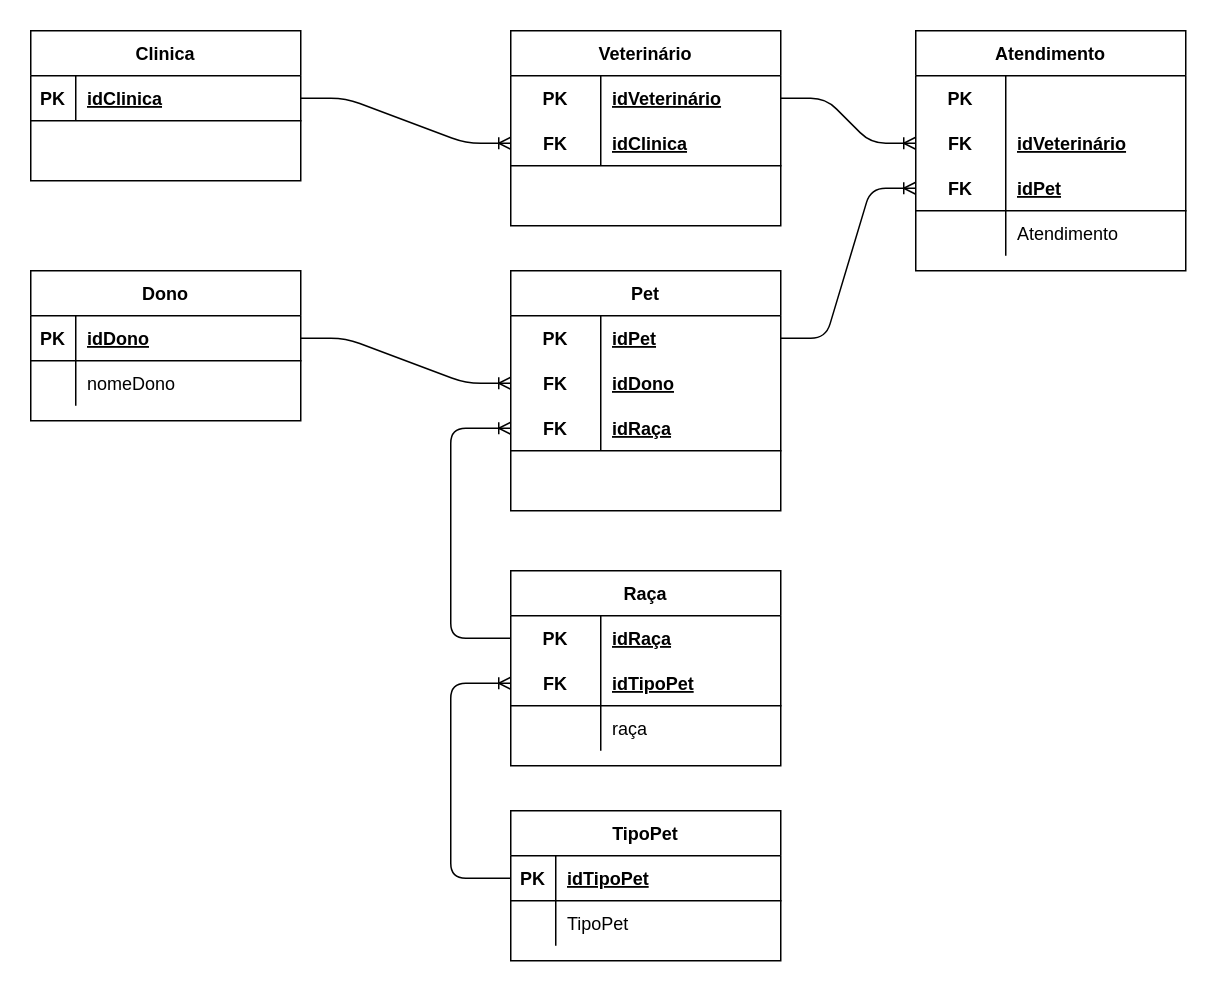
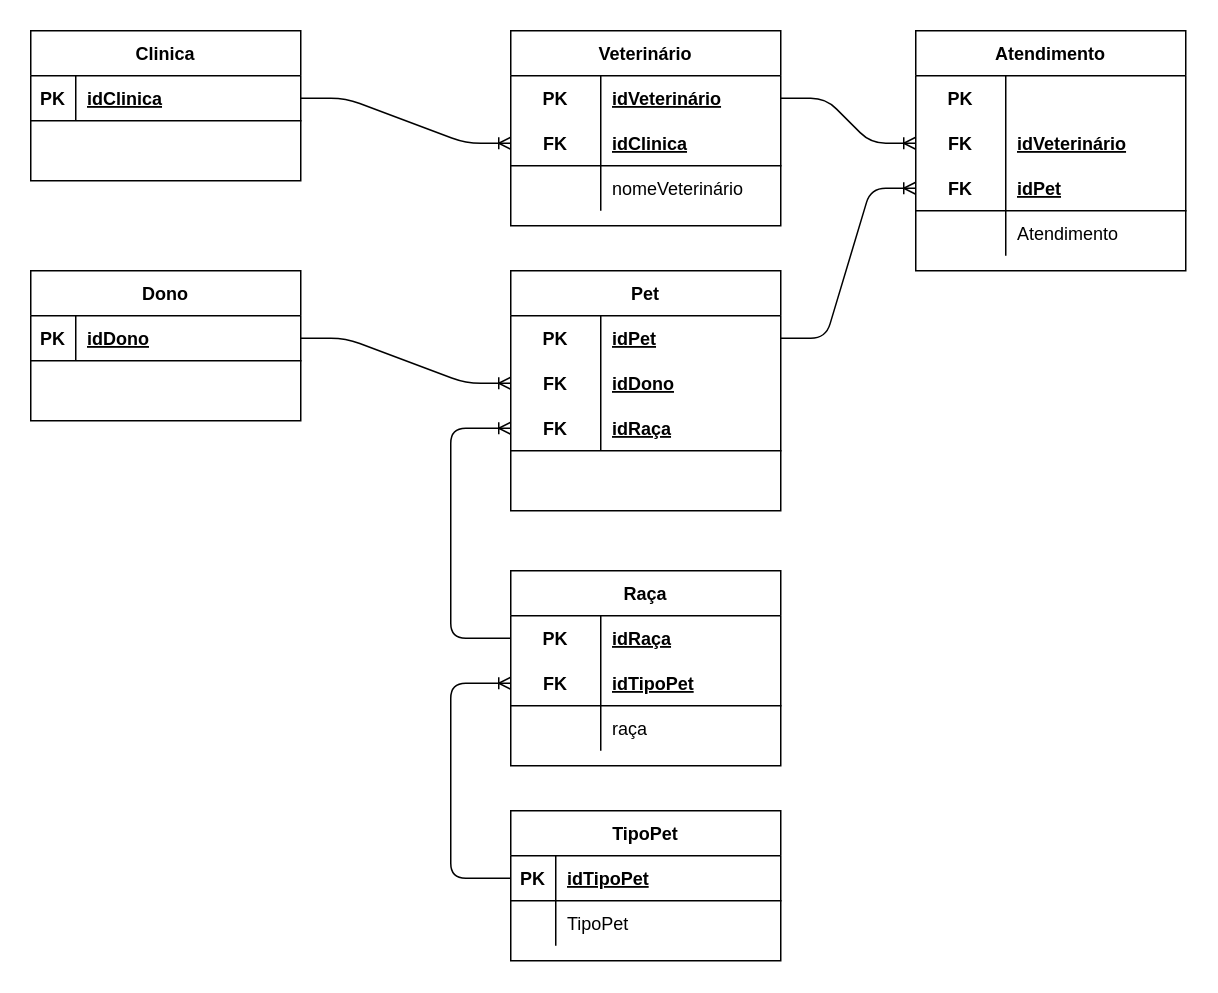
node "nomeVeterinário": added
node "nomeDono": removed
